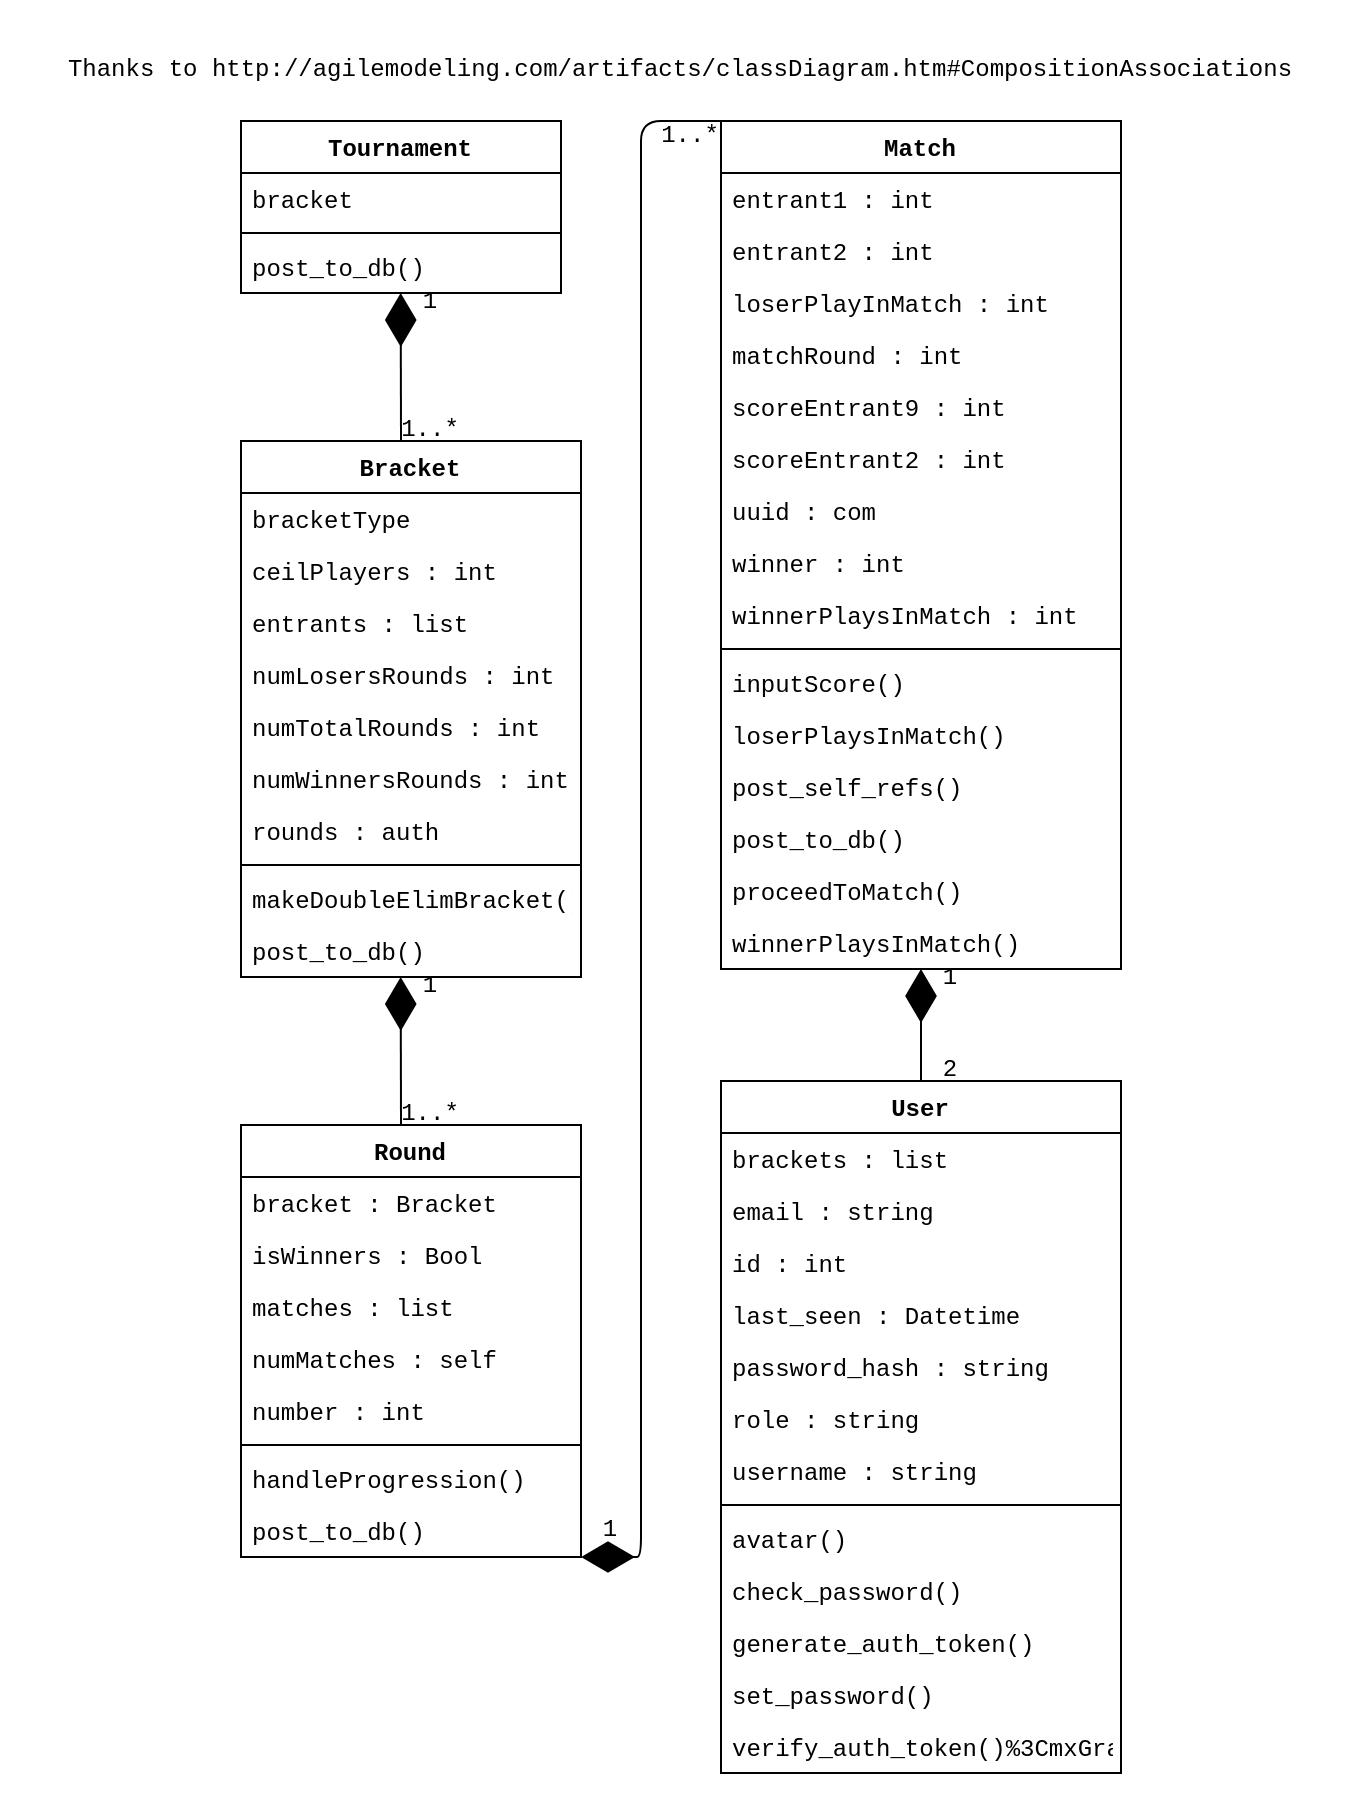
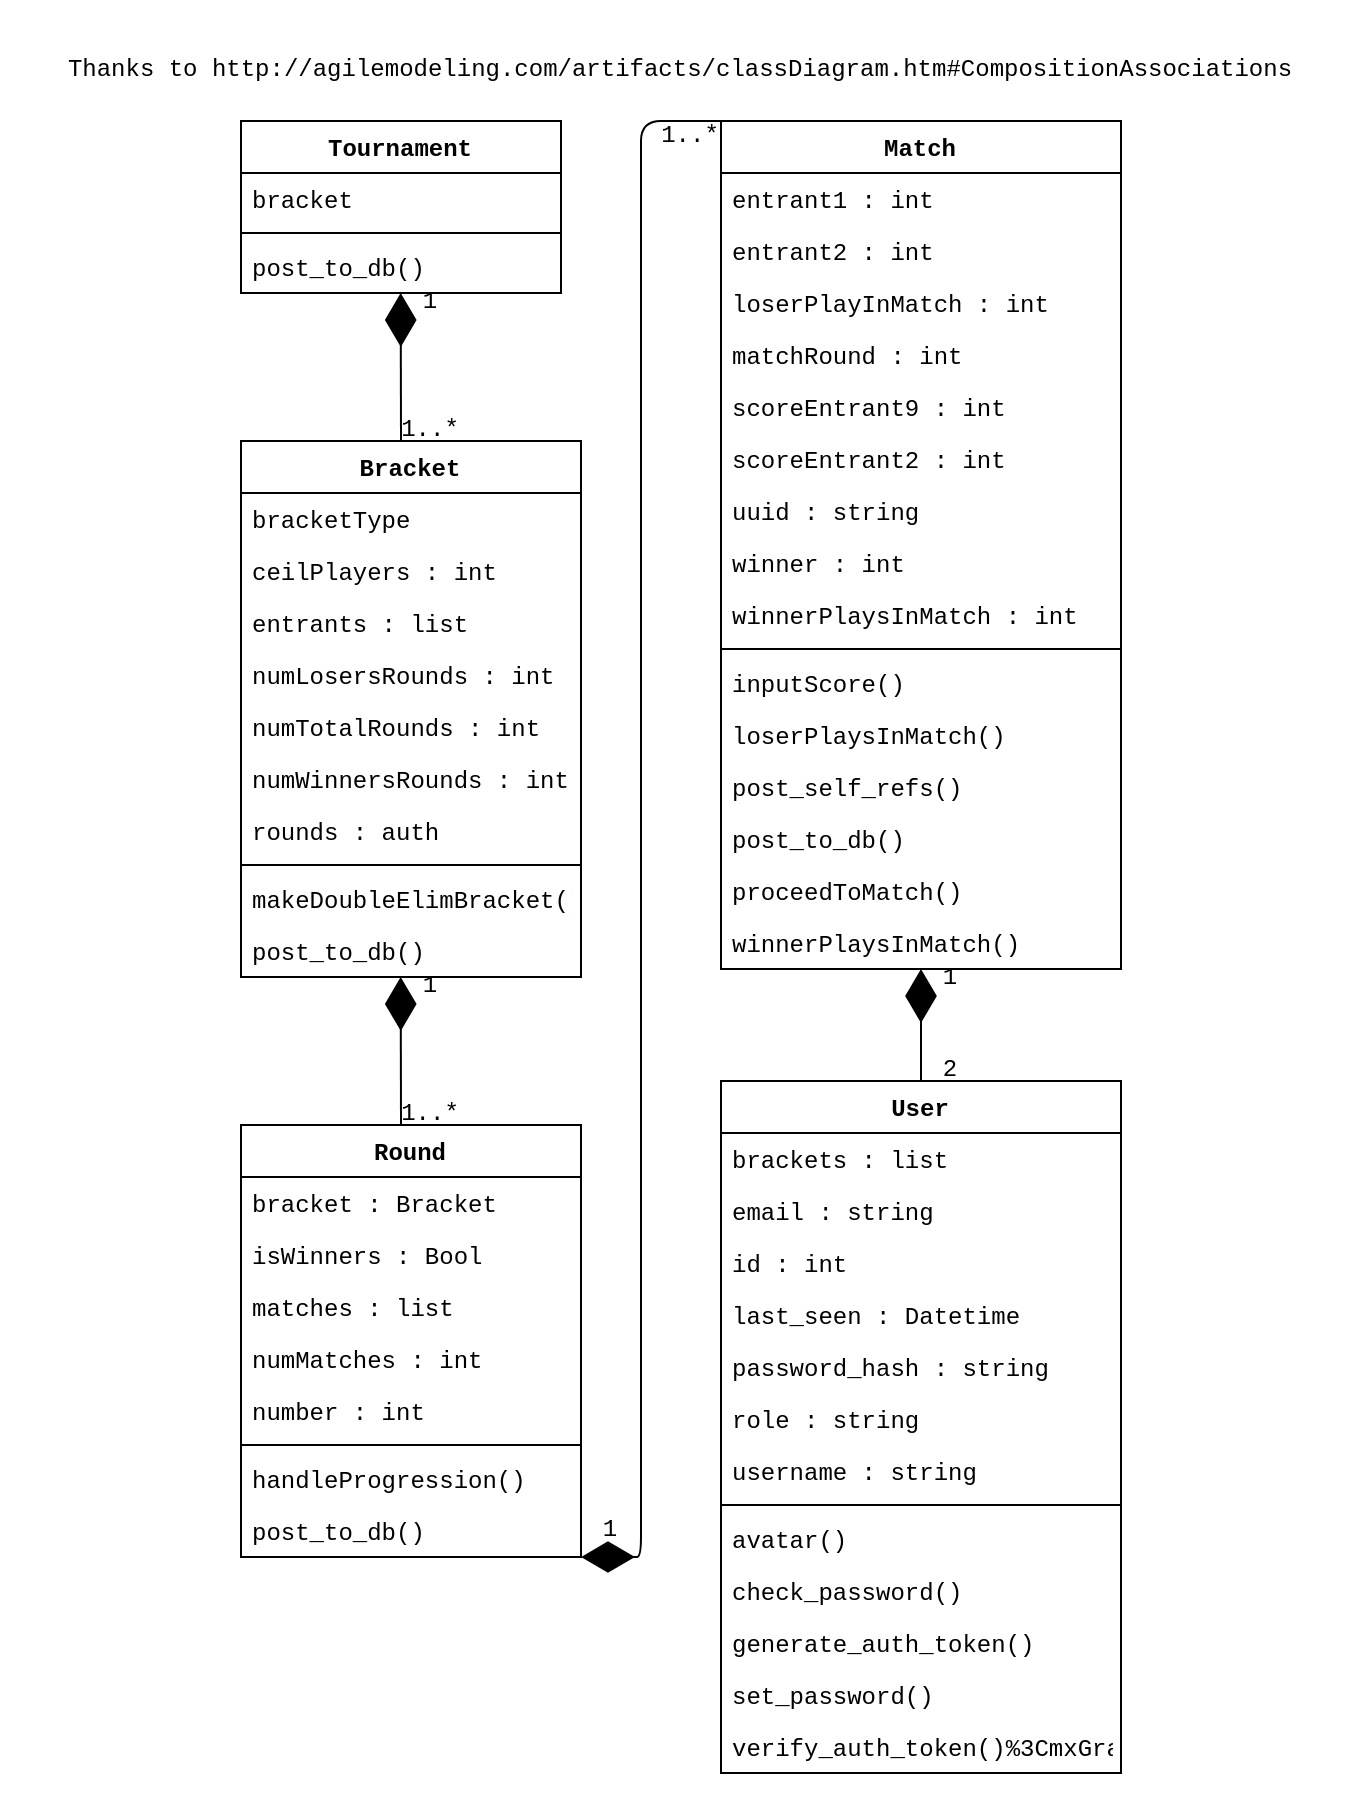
node "uuid : com": label "uuid : com" -> "uuid : string"
node "numMatches : self": label "numMatches : self" -> "numMatches : int"
